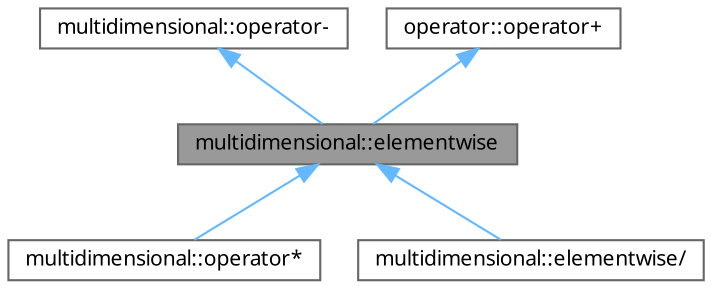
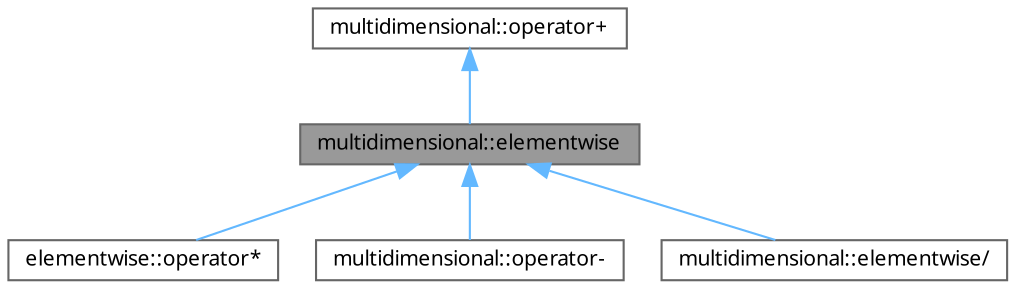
node "operator::operator+": label "operator::operator+" -> "multidimensional::operator+"
edge "multidimensional::elementwise" -> "multidimensional::operator-": reversed
node "multidimensional::operator*": label "multidimensional::operator*" -> "elementwise::operator*"
